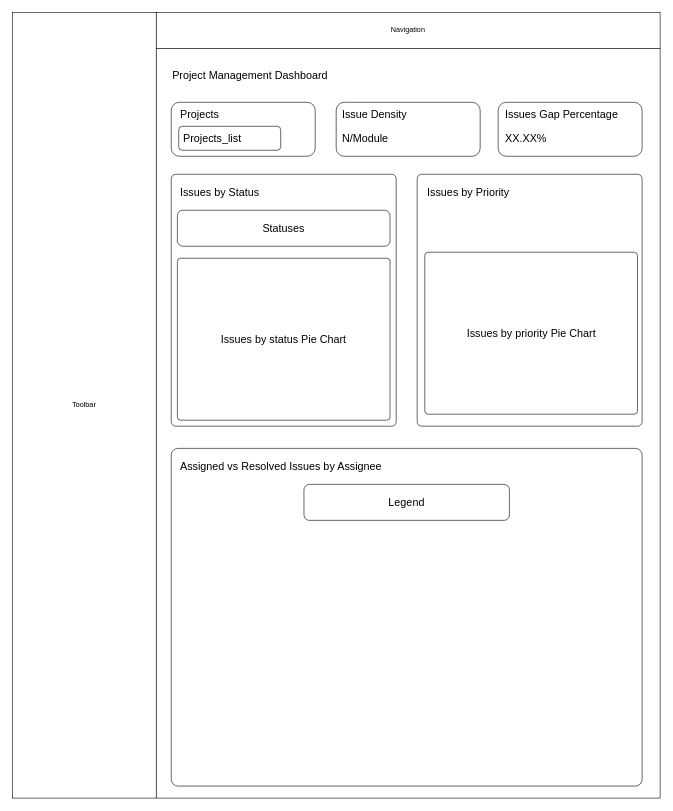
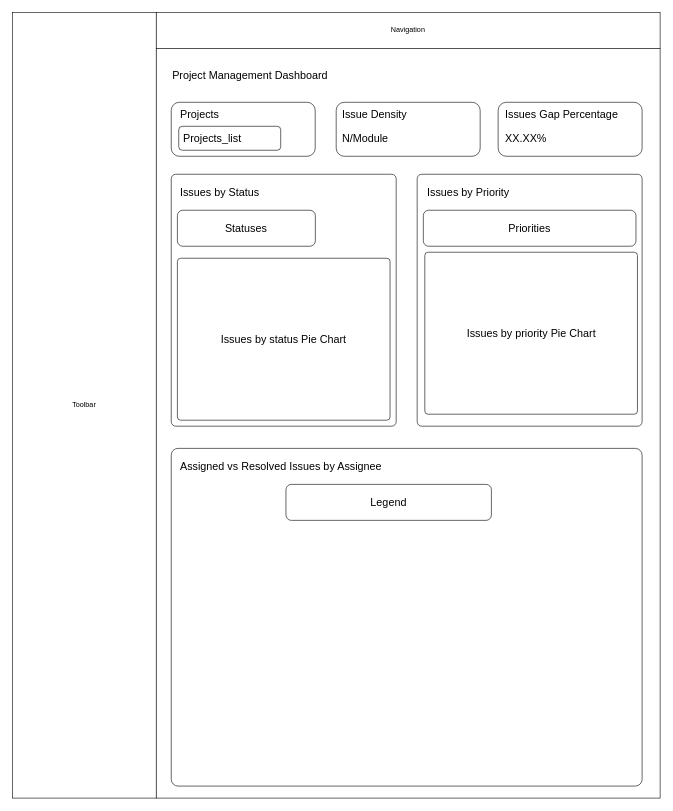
node "Statuses": size 213x36 -> 138x36
node "Priorities": added
node "Legend": moved (407, 503) -> (389, 503)
